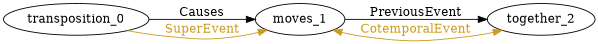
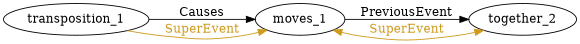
node "transposition_0": label "transposition_0" -> "transposition_1"
edge "moves_1" -- "together_2": label "CotemporalEvent" -> "SuperEvent"
